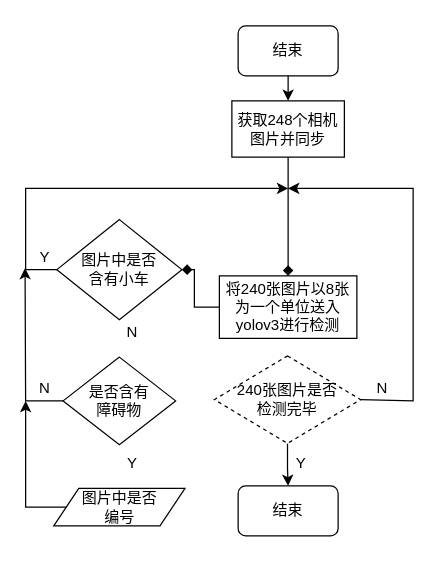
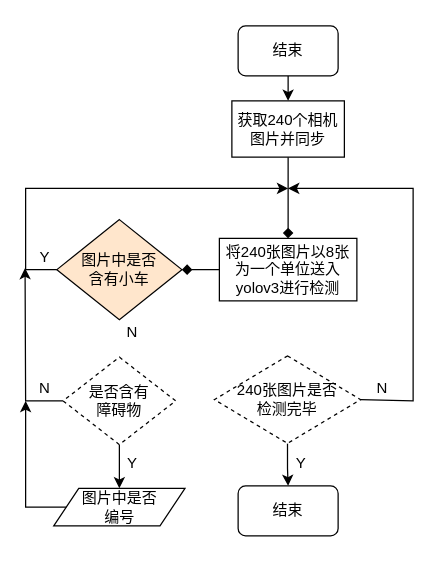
node "获取248个相机图片并同步": label "获取248个相机图片并同步" -> "获取240个相机图片并同步"
node "图片中是否 含有小车": fillcolor #ffffff -> #ffe6cc
node "将240张图片以8张为一个单位送入yolov3进行检测": moved (288, 307) -> (288, 269)
node "是否含有 障碍物": style solid -> dashed
edge "是否含有 障碍物" -> "图片中是否 编号": added
